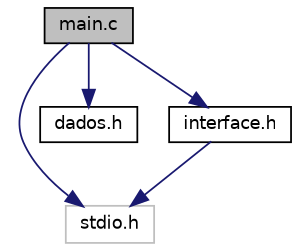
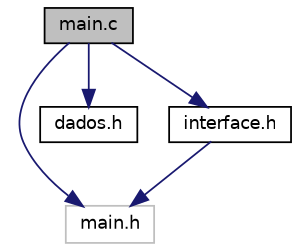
node "stdio.h": label "stdio.h" -> "main.h"
